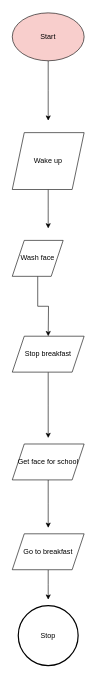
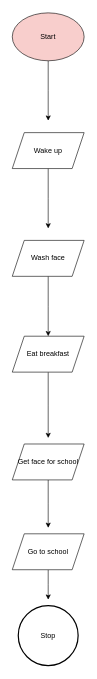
node "Wake up": size 72x57 -> 72x36
node "Wash face": size 51x36 -> 72x36
node "Stop breakfast": label "Stop breakfast" -> "Eat breakfast"
node "Go to breakfast": label "Go to breakfast" -> "Go to school"
